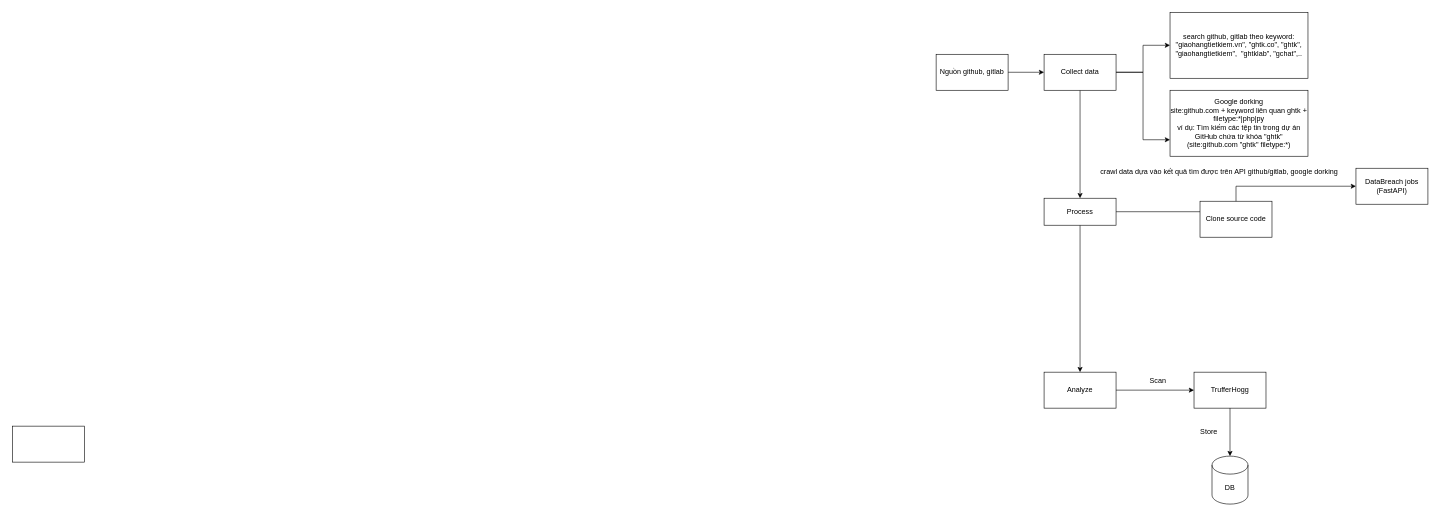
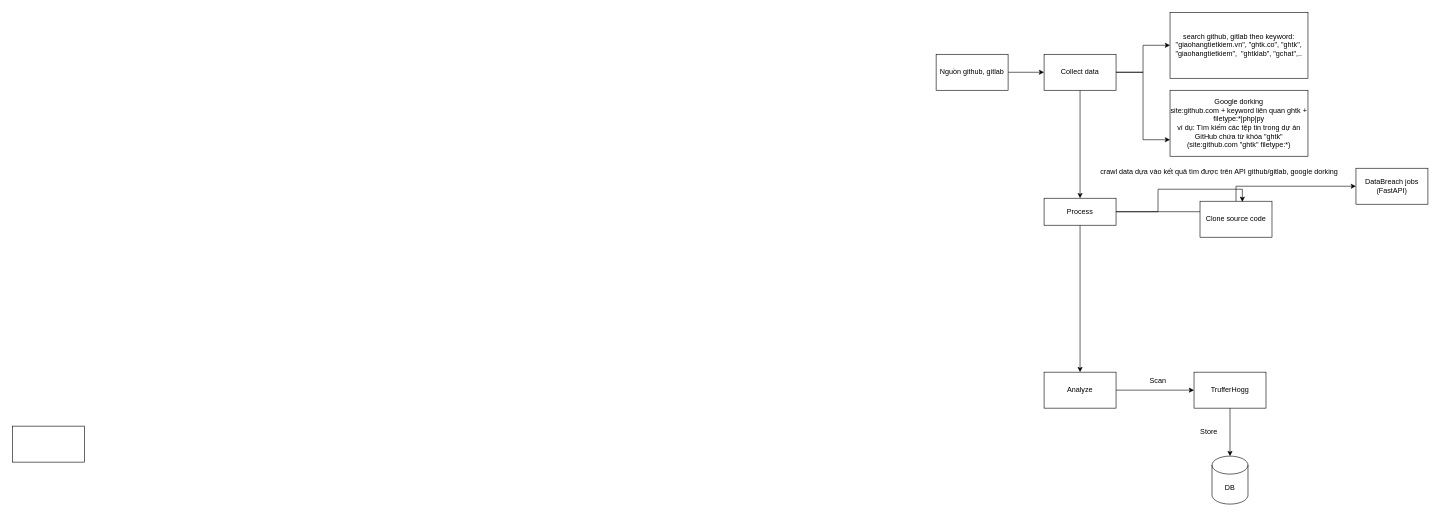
edge "Process" -> "Clone source code": added
